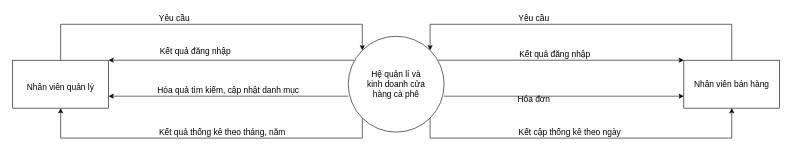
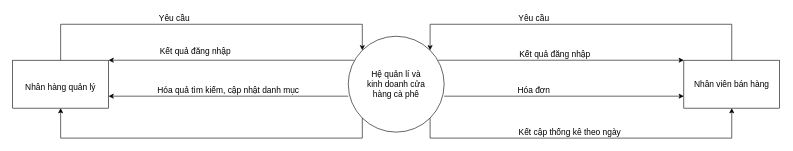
node "Nhân viên quản lý": label "Nhân viên quản lý" -> "Nhân hàng quản lý"
node "Hóa đơn": moved (534, 99) -> (534, 90)
node "Kết quả thống kê theo tháng, năm": removed
